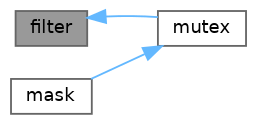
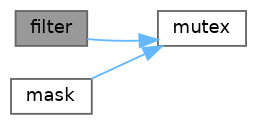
edge "mutex" -> "filter": reversed
